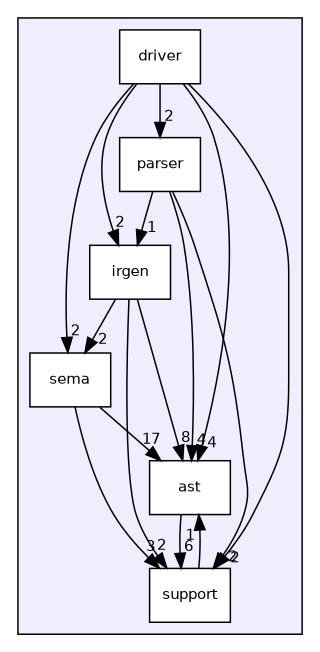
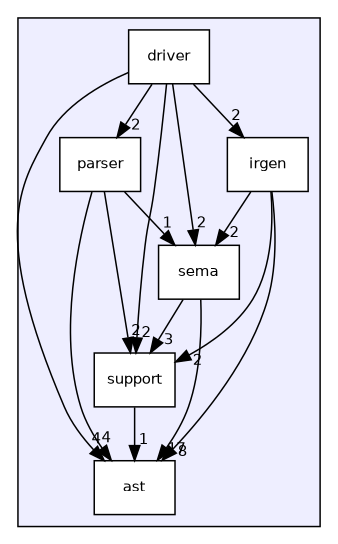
edge "parser" -> "irgen": now "parser" -> "sema"
edge "ast" -> "support": removed
